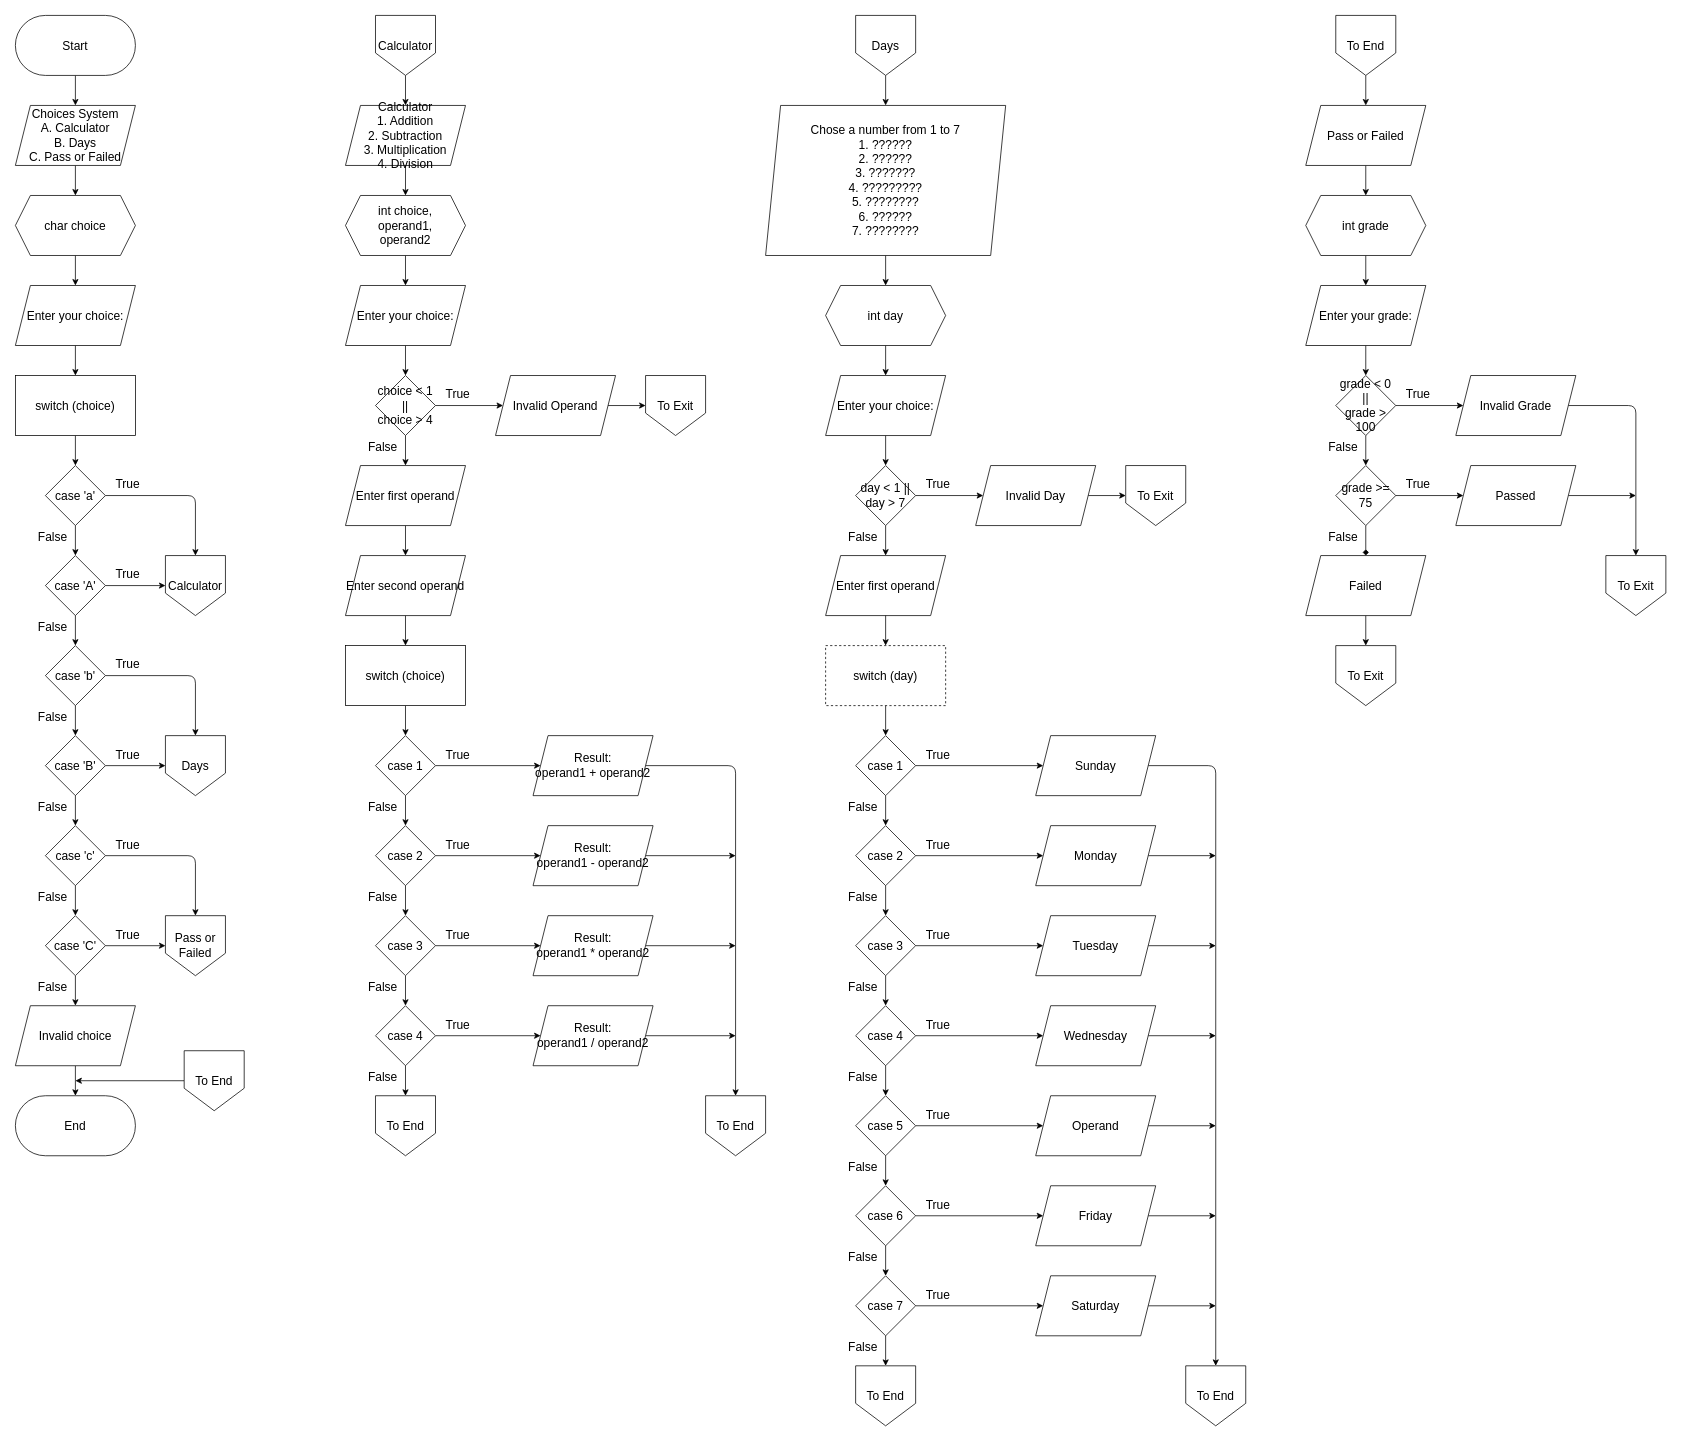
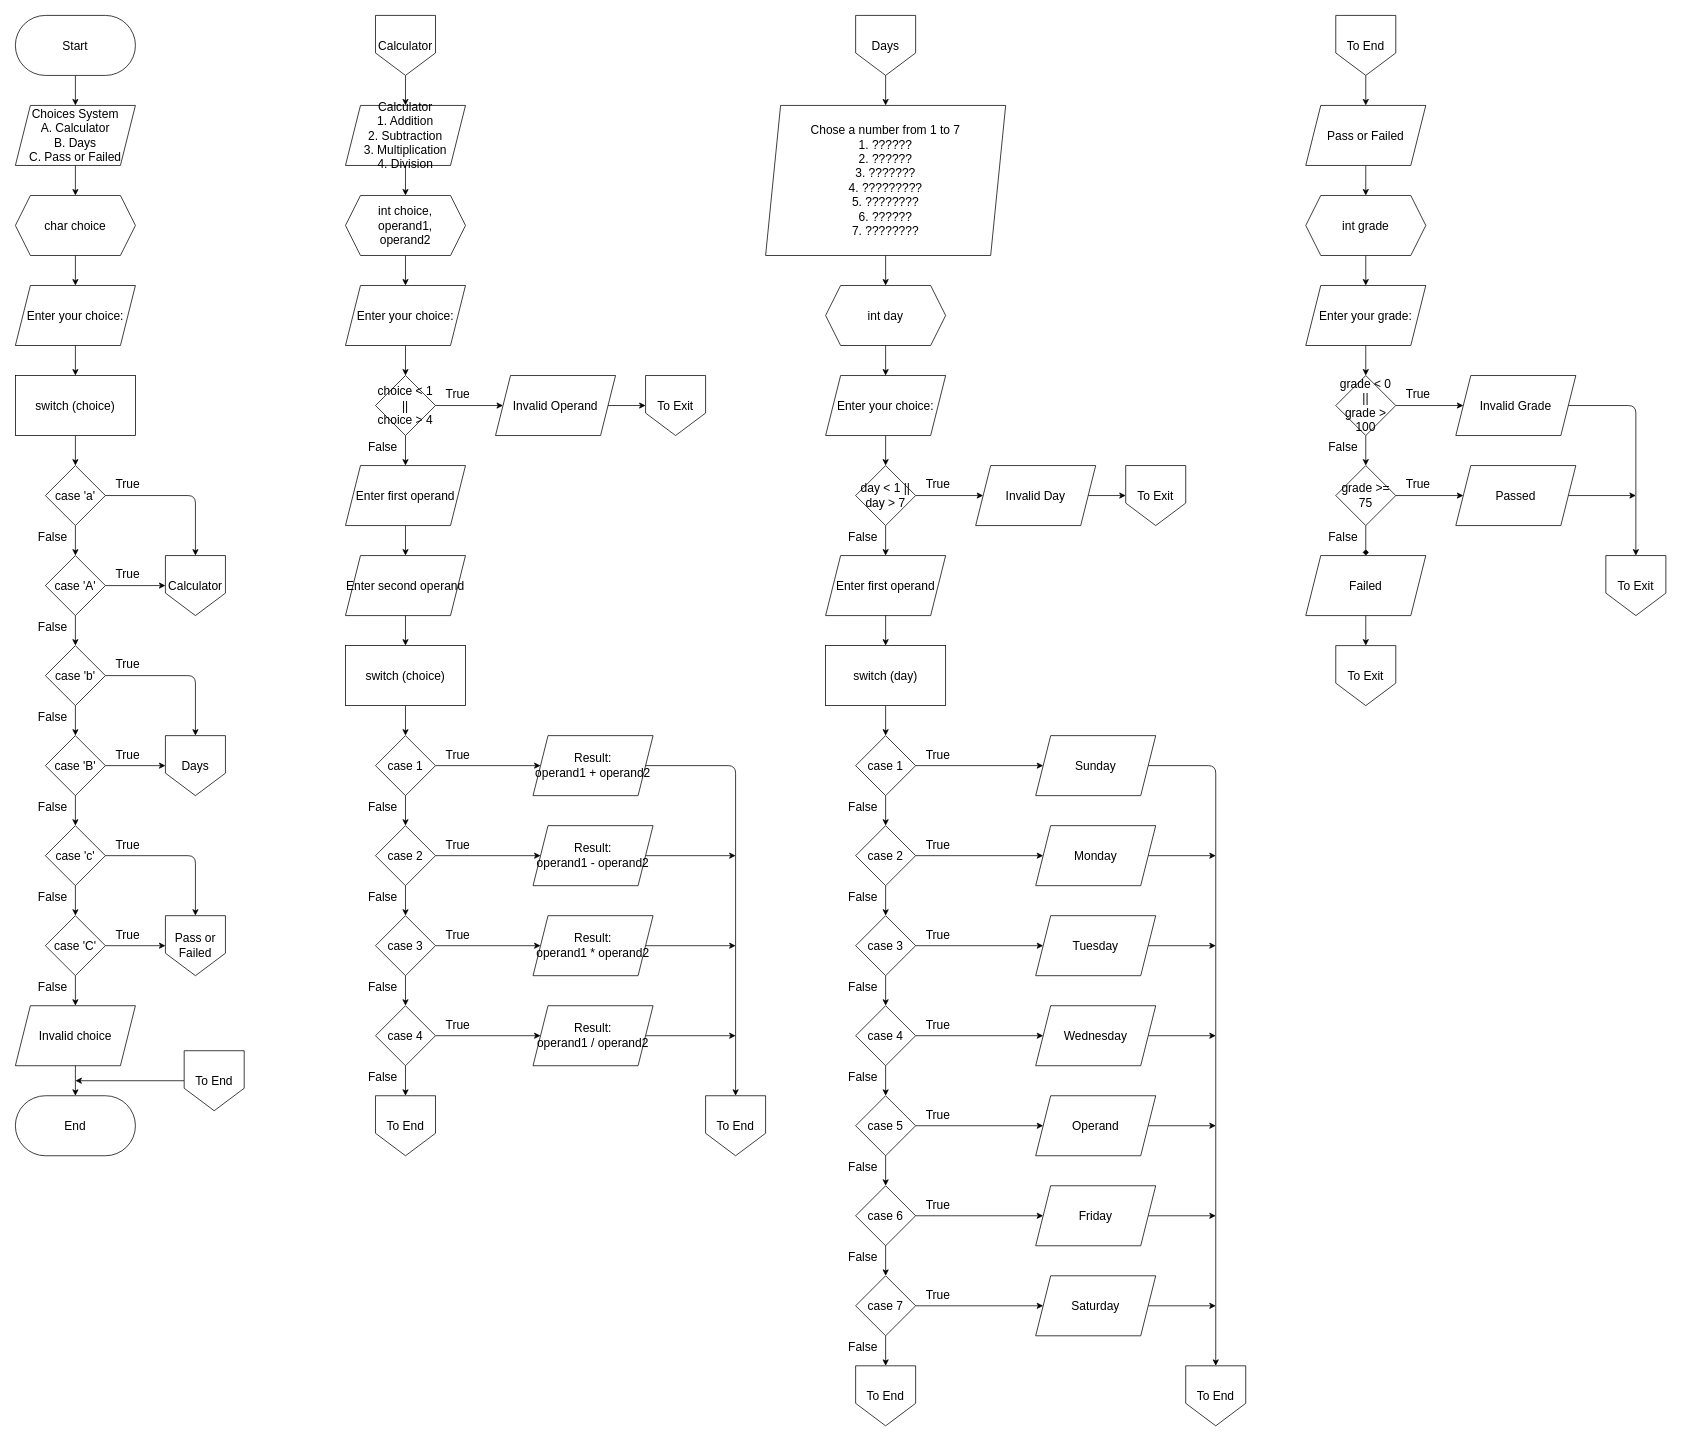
node "switch (day)": style dashed -> solid
